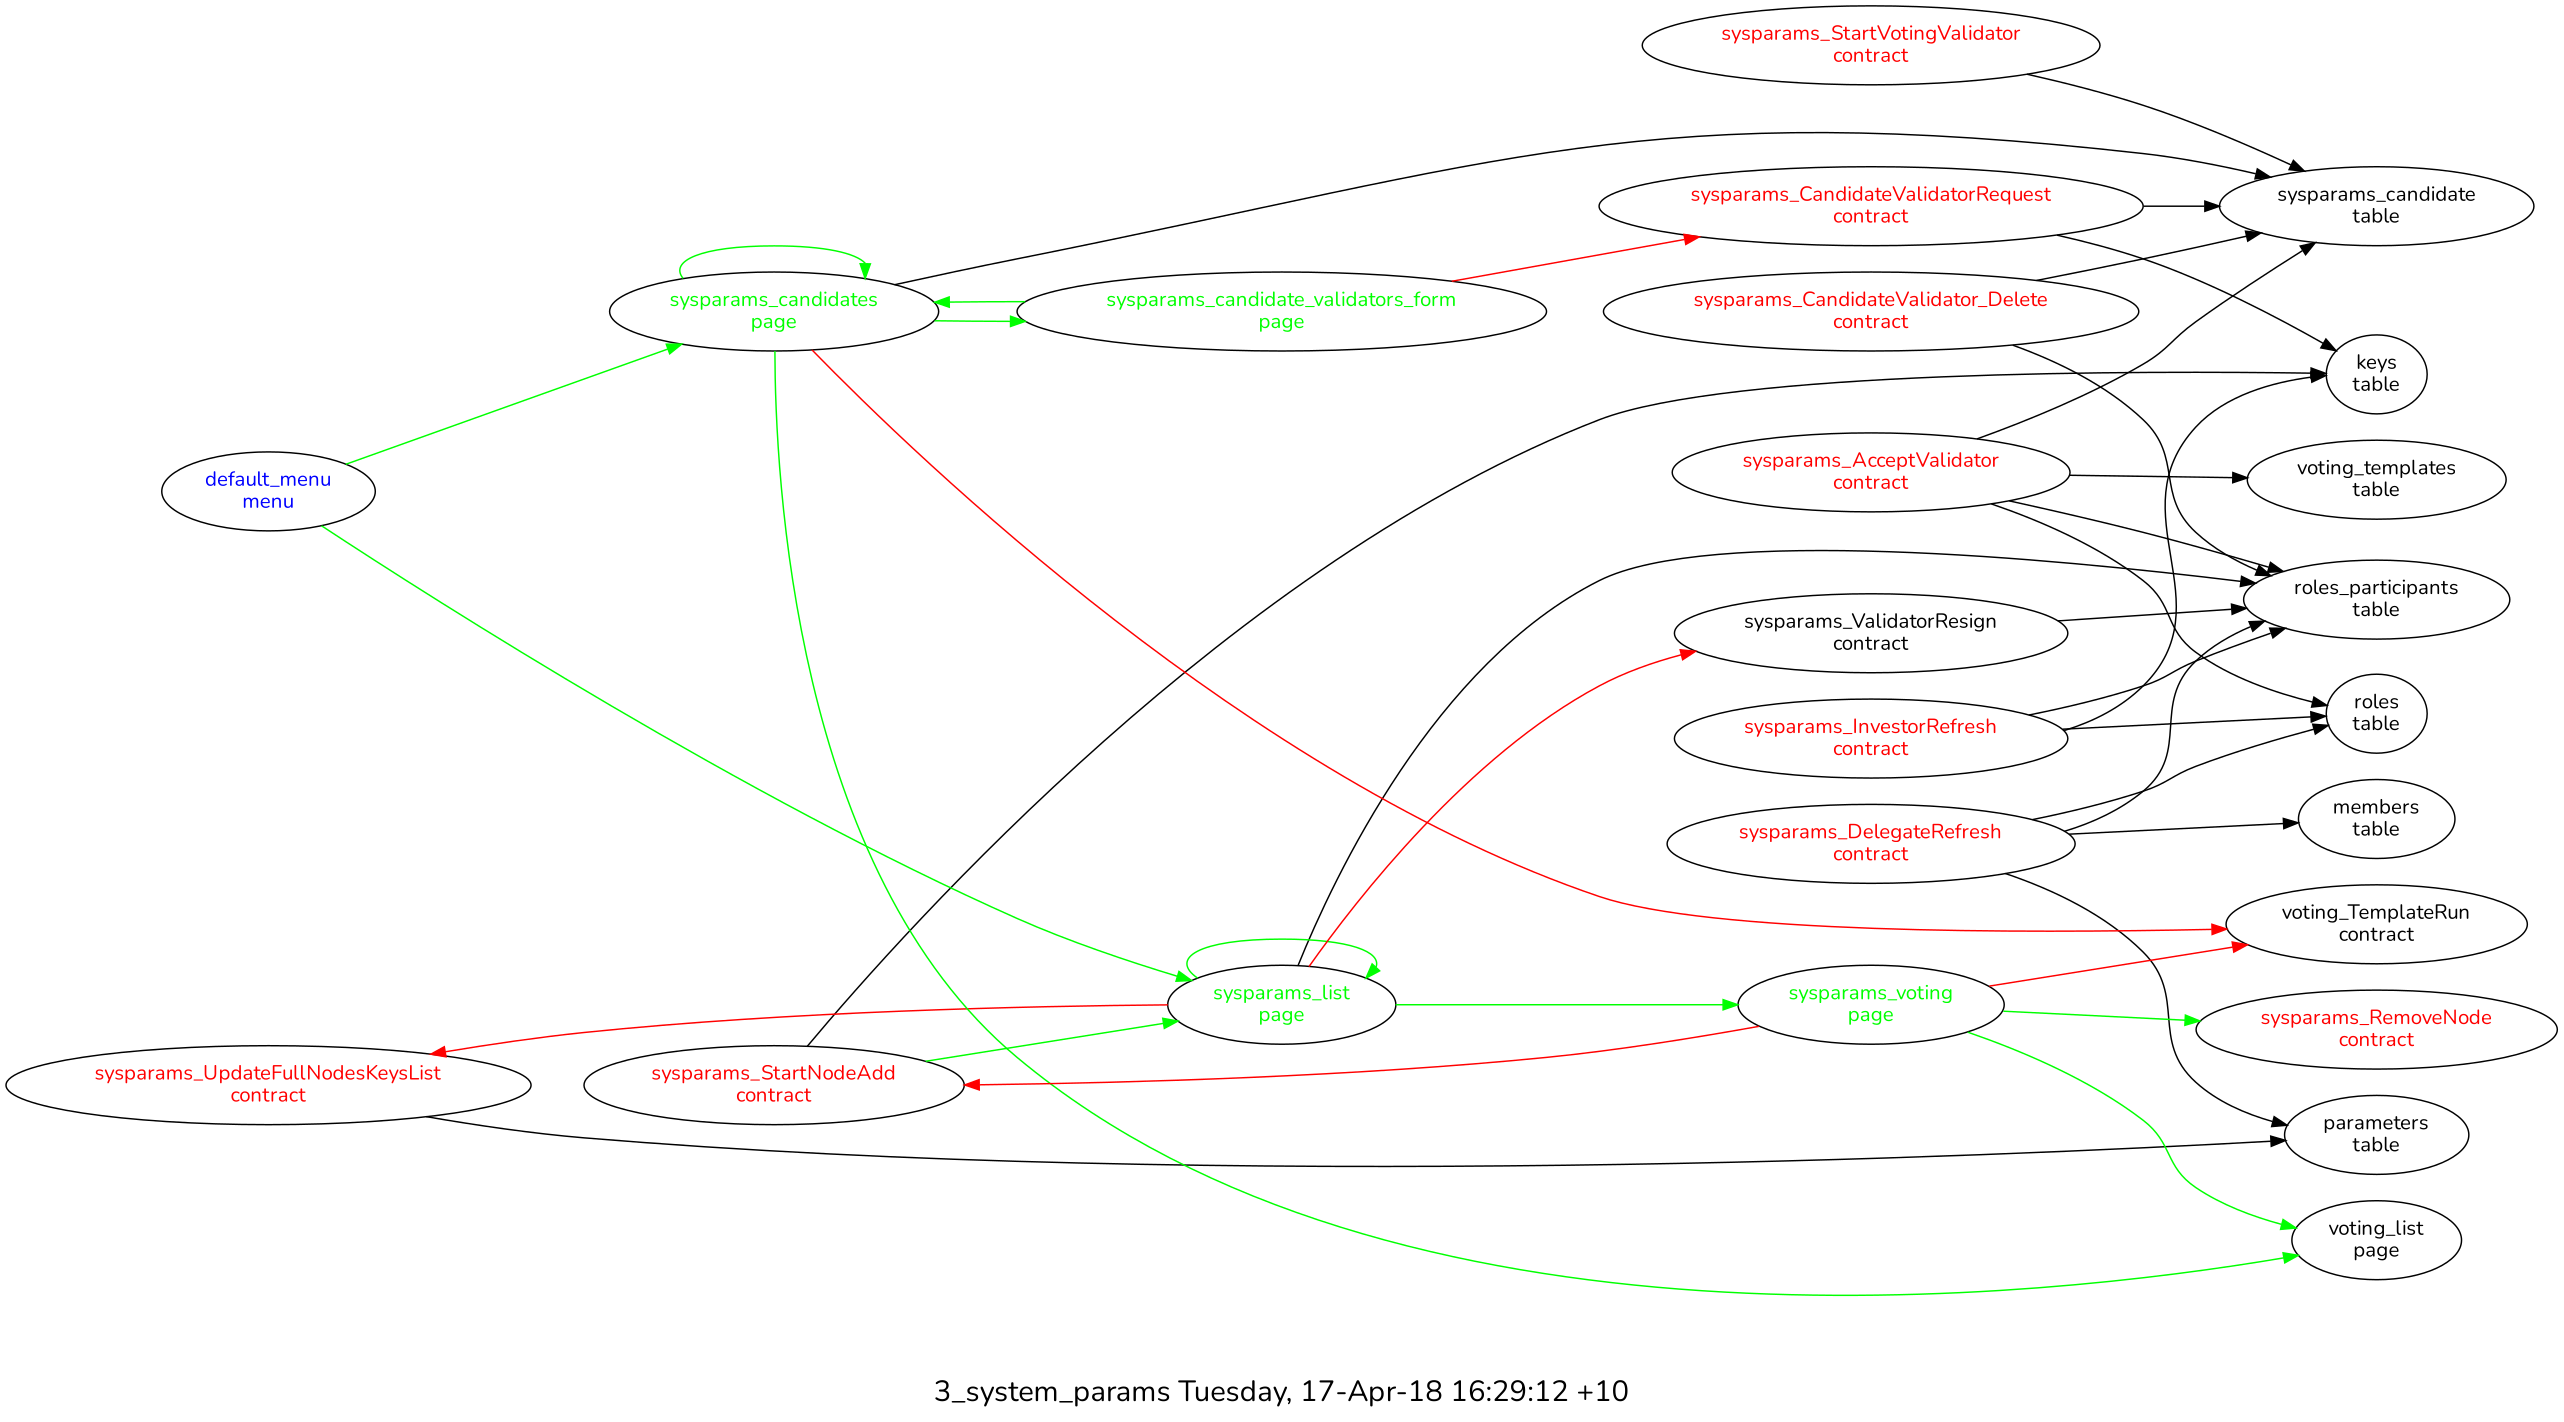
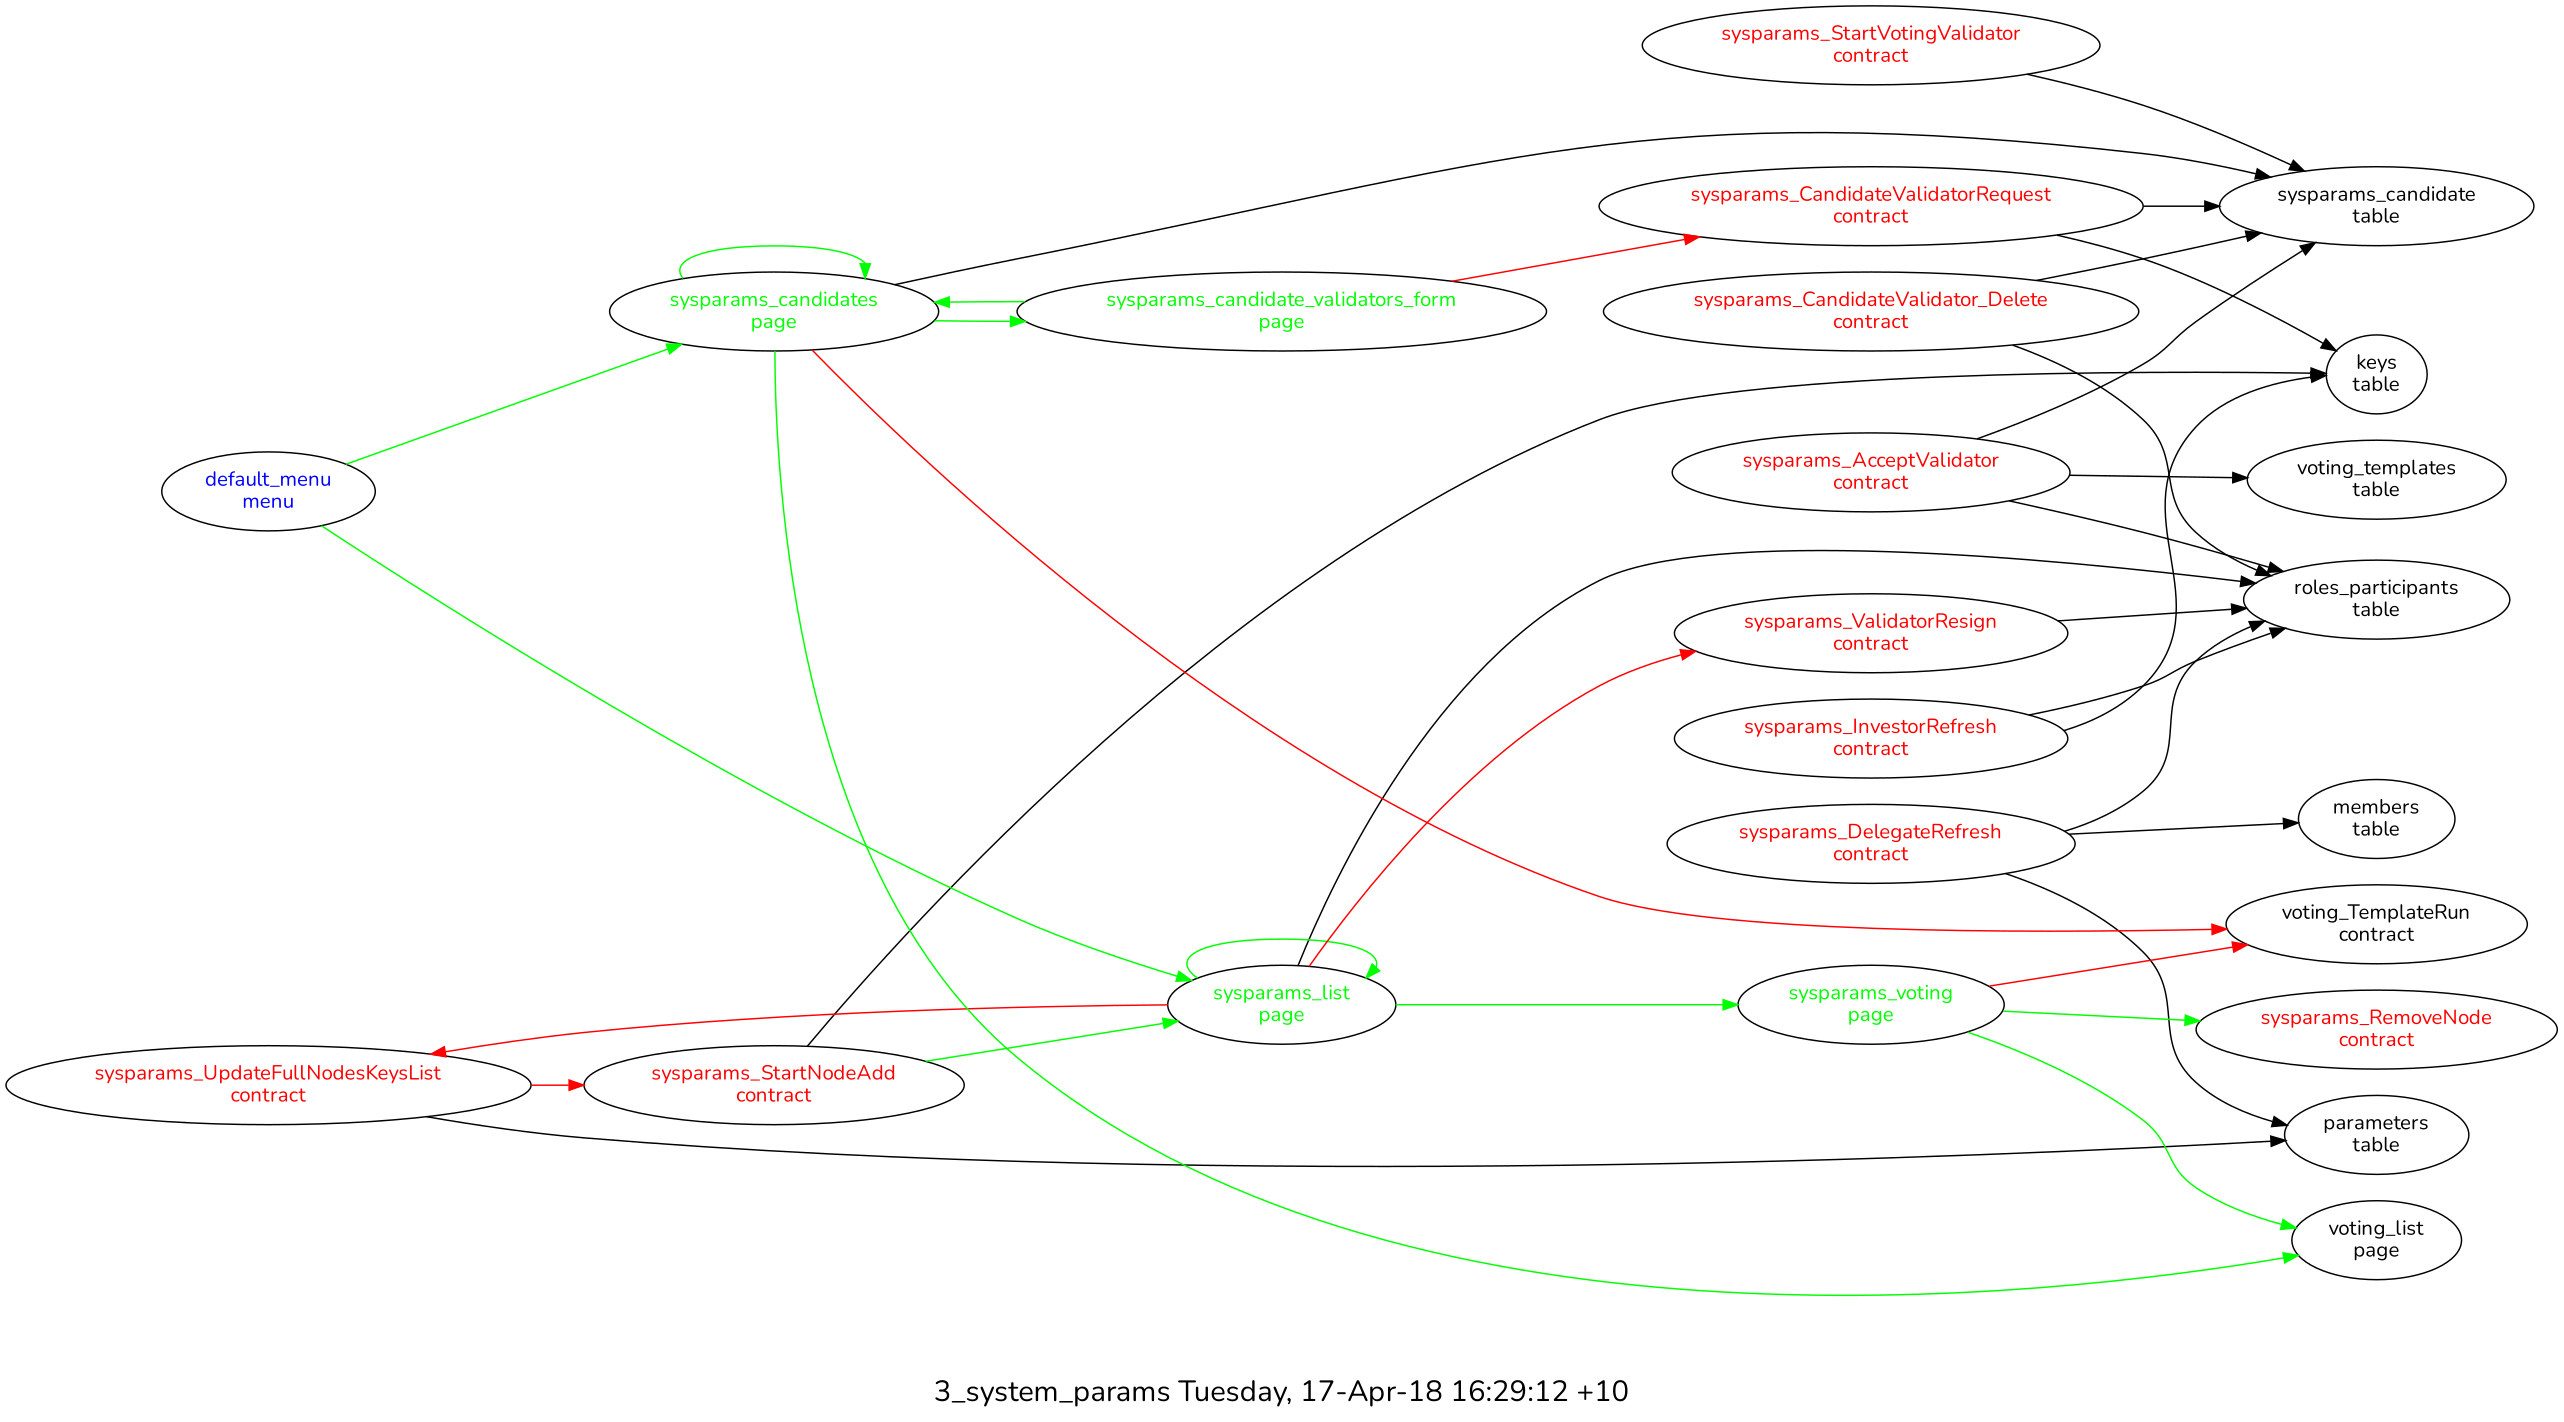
node "sysparams_ValidatorResign contract": fontcolor black -> red
node "roles table": removed
edge "sysparams_voting page" -> "sysparams_StartNodeAdd contract": now "sysparams_UpdateFullNodesKeysList contract" -> "sysparams_StartNodeAdd contract"
